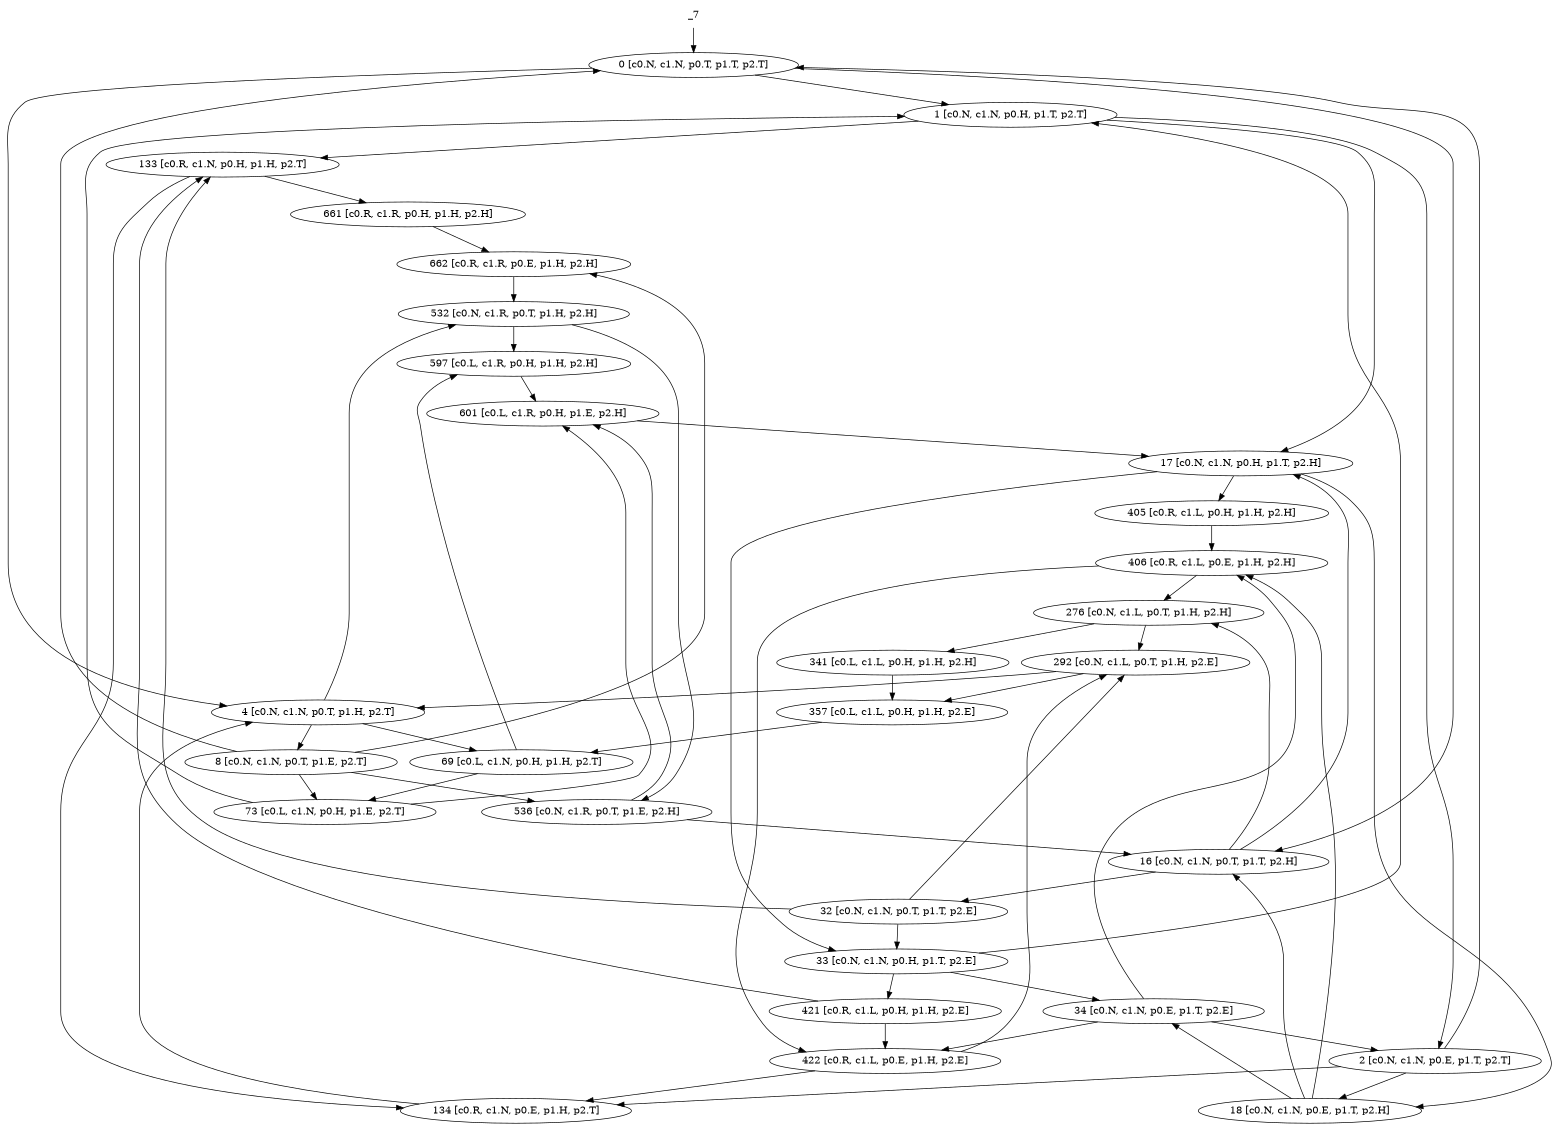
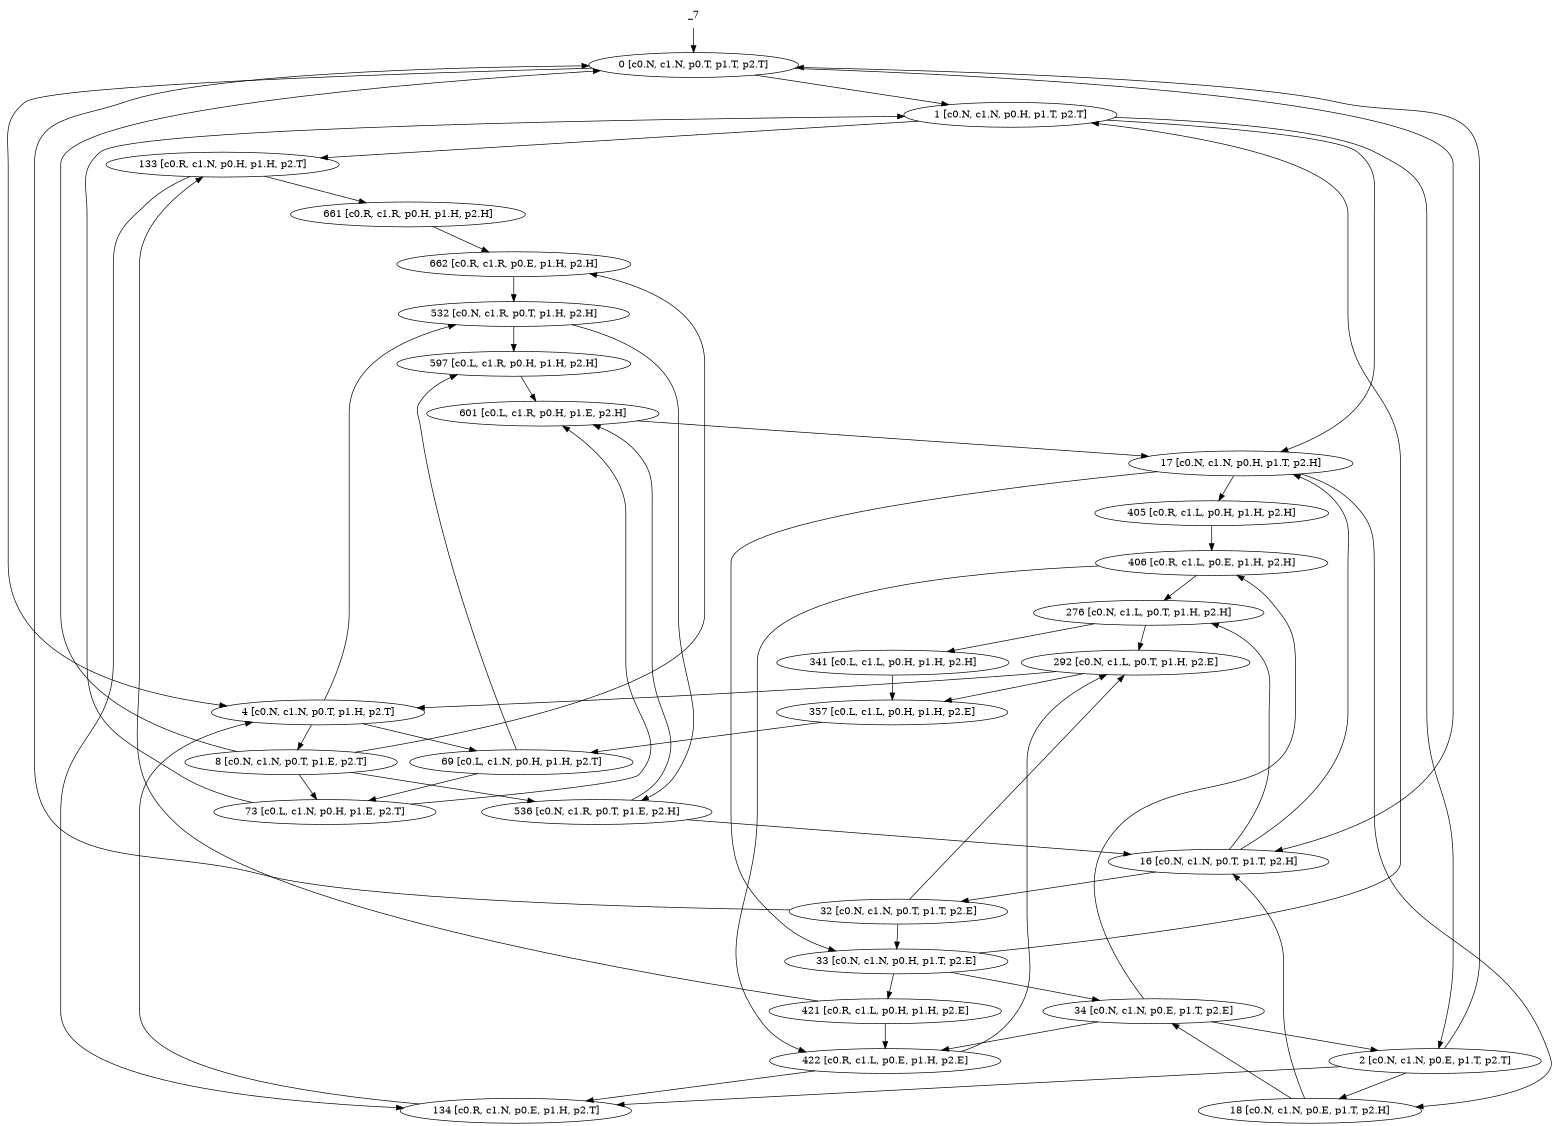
edge "32 [c0.N, c1.N, p0.T, p1.T, p2.E]" -> "133 [c0.R, c1.N, p0.H, p1.H, p2.T]": now "32 [c0.N, c1.N, p0.T, p1.T, p2.E]" -> "0 [c0.N, c1.N, p0.T, p1.T, p2.T]"
edge "18 [c0.N, c1.N, p0.E, p1.T, p2.H]" -> "406 [c0.R, c1.L, p0.E, p1.H, p2.H]": removed
